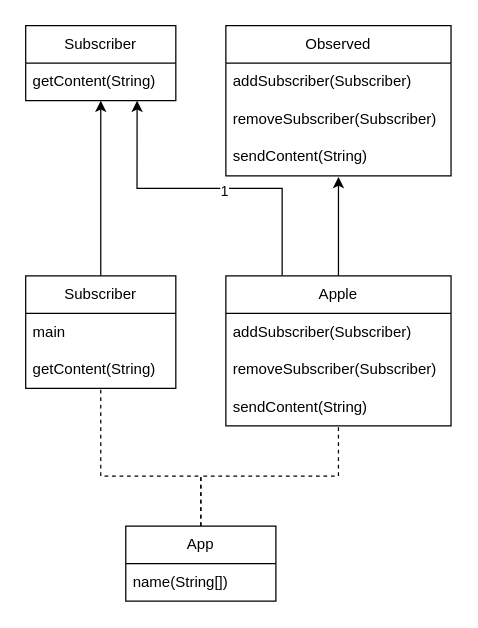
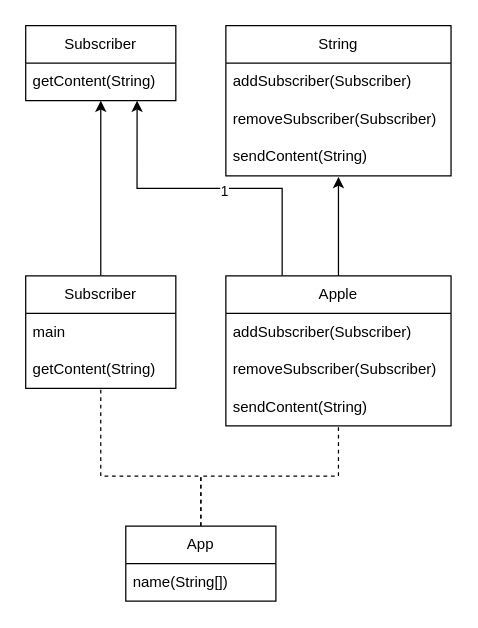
node "Observed": label "Observed" -> "String"
